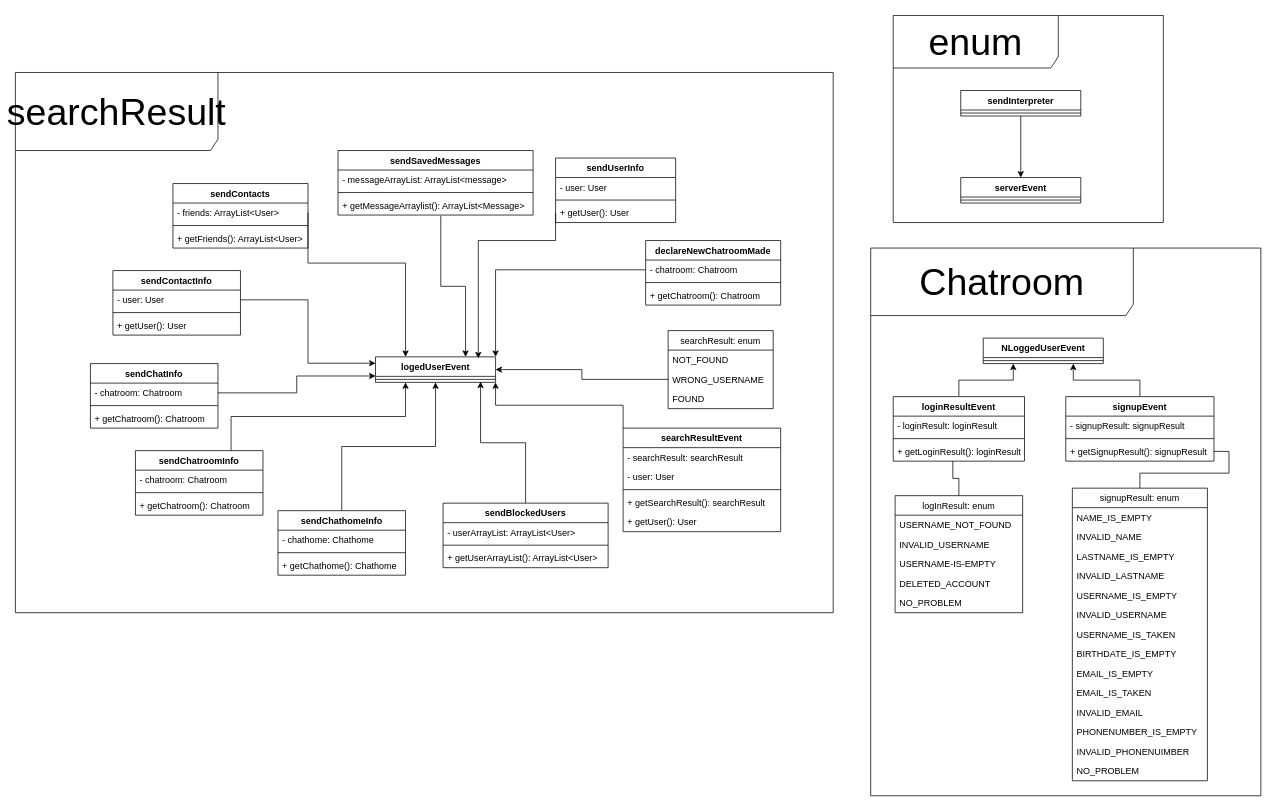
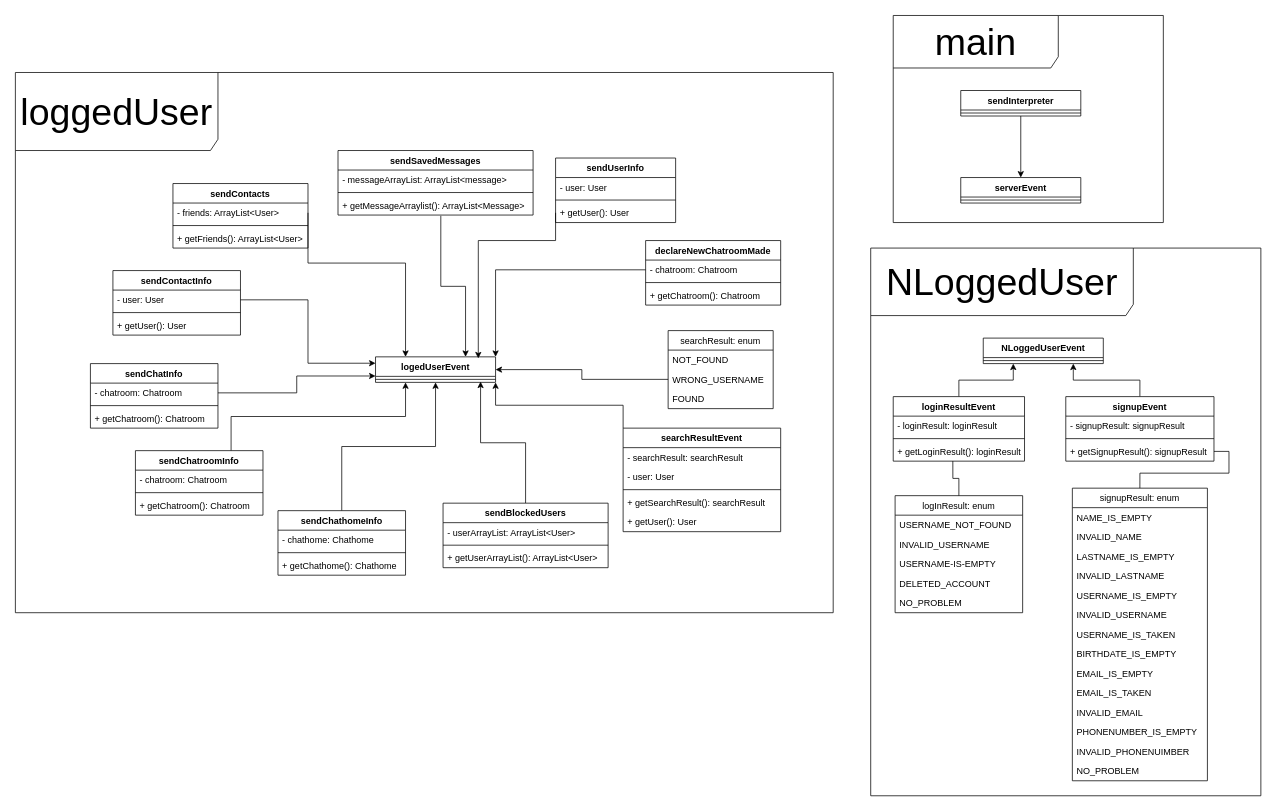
node "enum": label "enum" -> "main"
node "searchResult": label "searchResult" -> "loggedUser"
node "Chatroom": label "Chatroom" -> "NLoggedUser"
